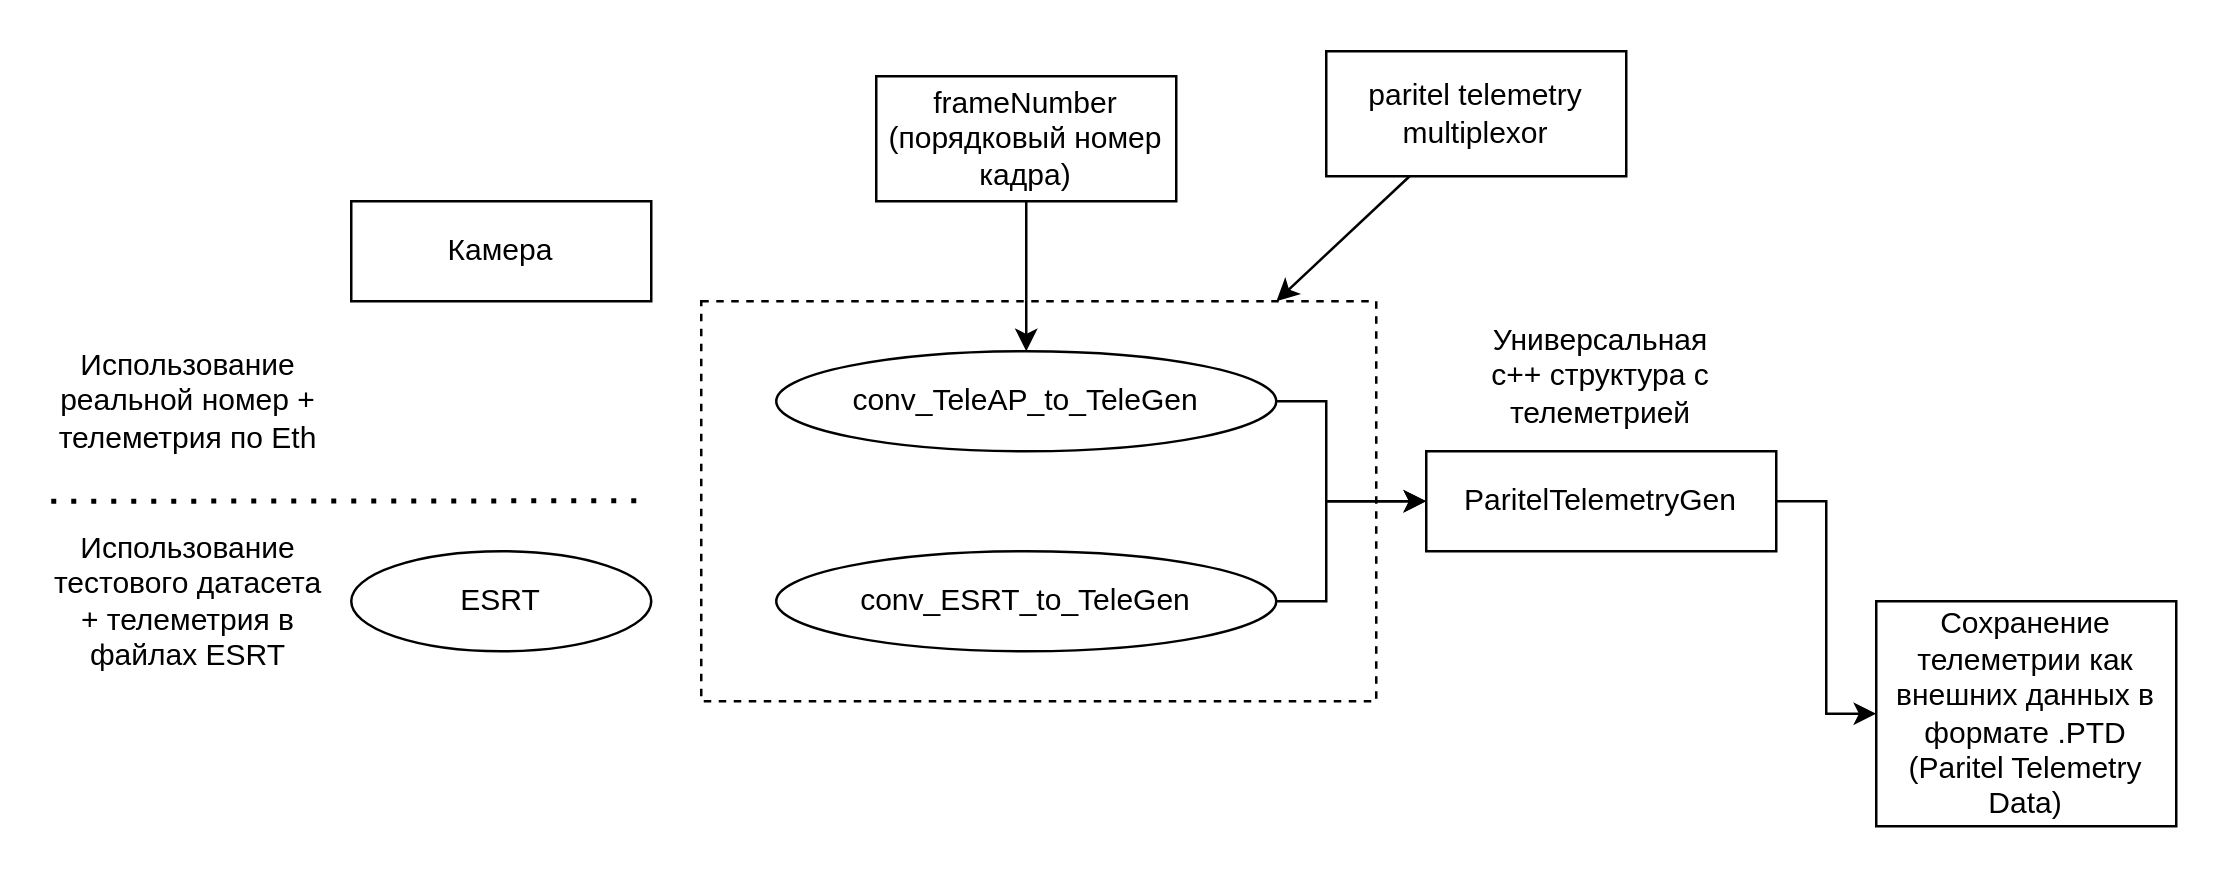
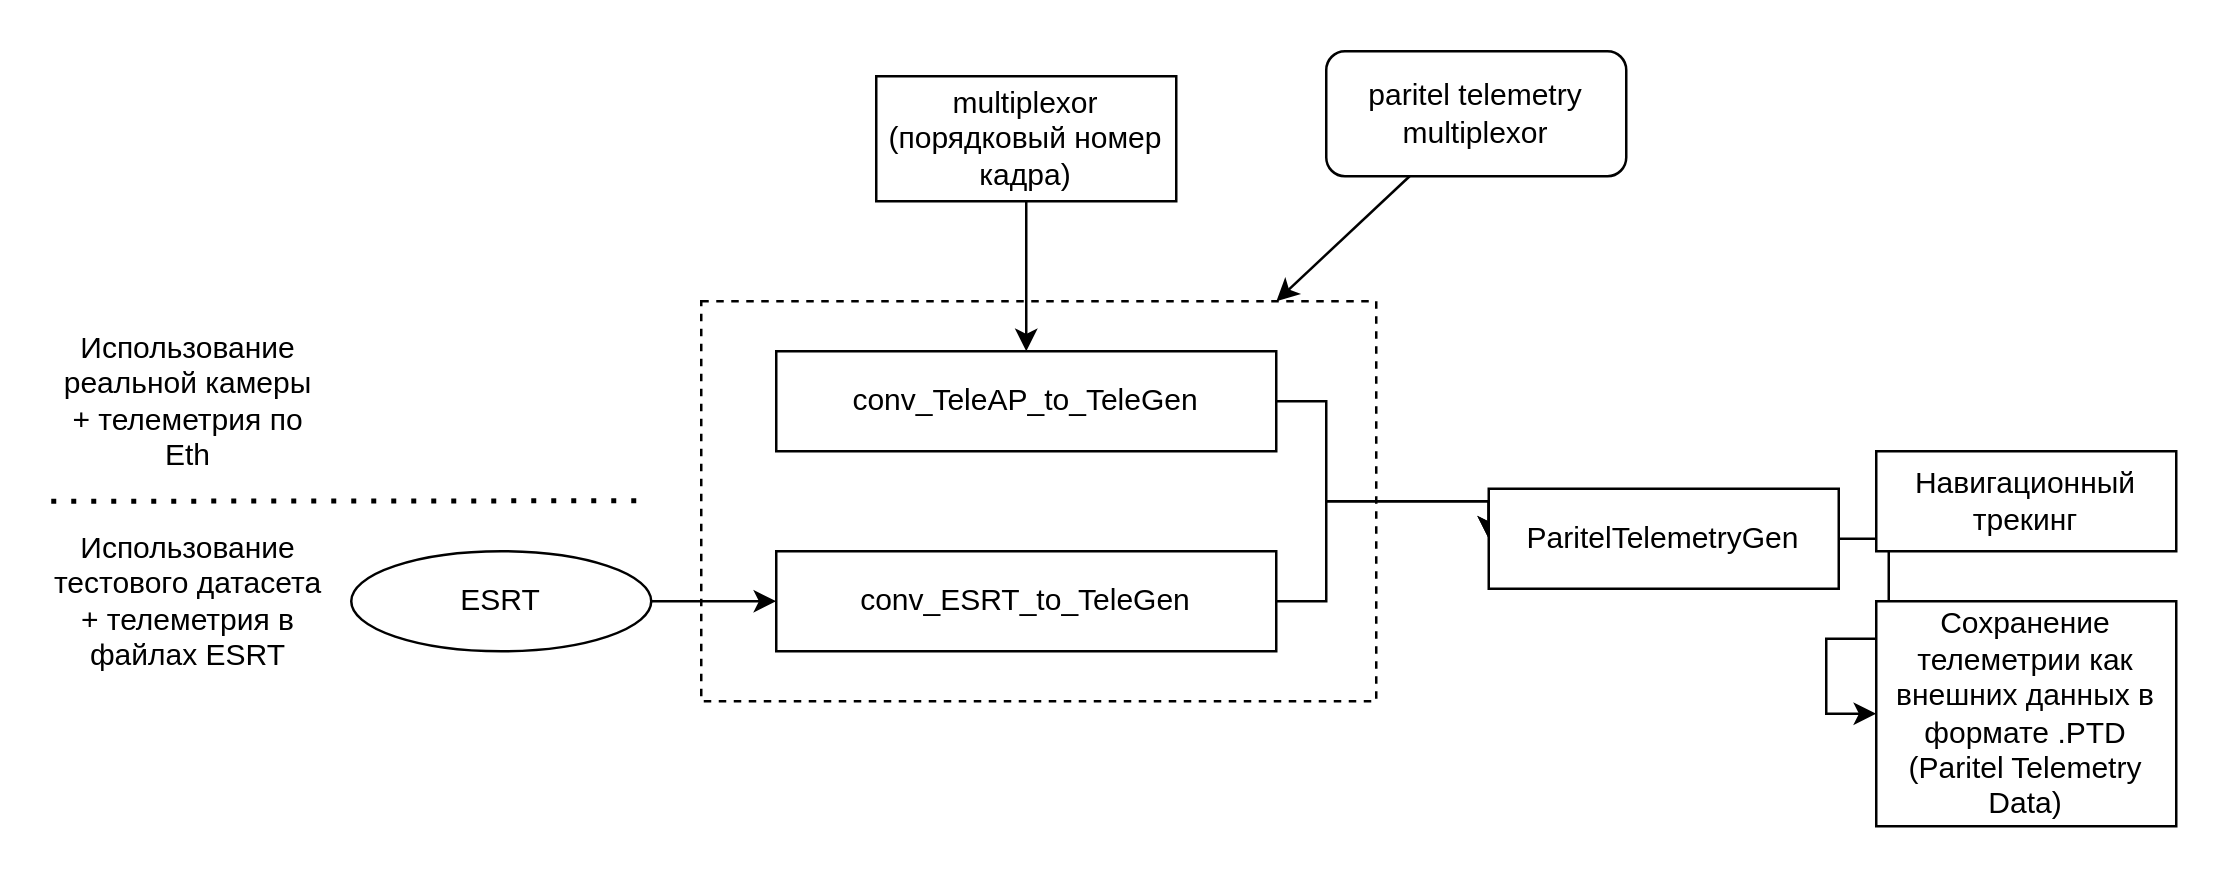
node "paritel telemetry multiplexor": shape rectangle -> rounded rectangle
node "frameNumber (порядковый номер кадра)": label "frameNumber (порядковый номер кадра)" -> "multiplexor (порядковый номер кадра)"
node "Камера": removed
node "Универсальная c++ структура с телеметрией": removed
node "Использование реальной номер + телеметрия по Eth": label "Использование реальной номер + телеметрия по Eth" -> "Использование реальной камеры + телеметрия по Eth"
node "conv_TeleAP_to_TeleGen": shape ellipse -> rectangle
node "ParitelTelemetryGen": moved (1601, 501) -> (1664, 539)
node "Навигационный трекинг": added
edge "ESRT" -> "conv_ESRT_to_TeleGen": added
node "conv_ESRT_to_TeleGen": shape ellipse -> rectangle
